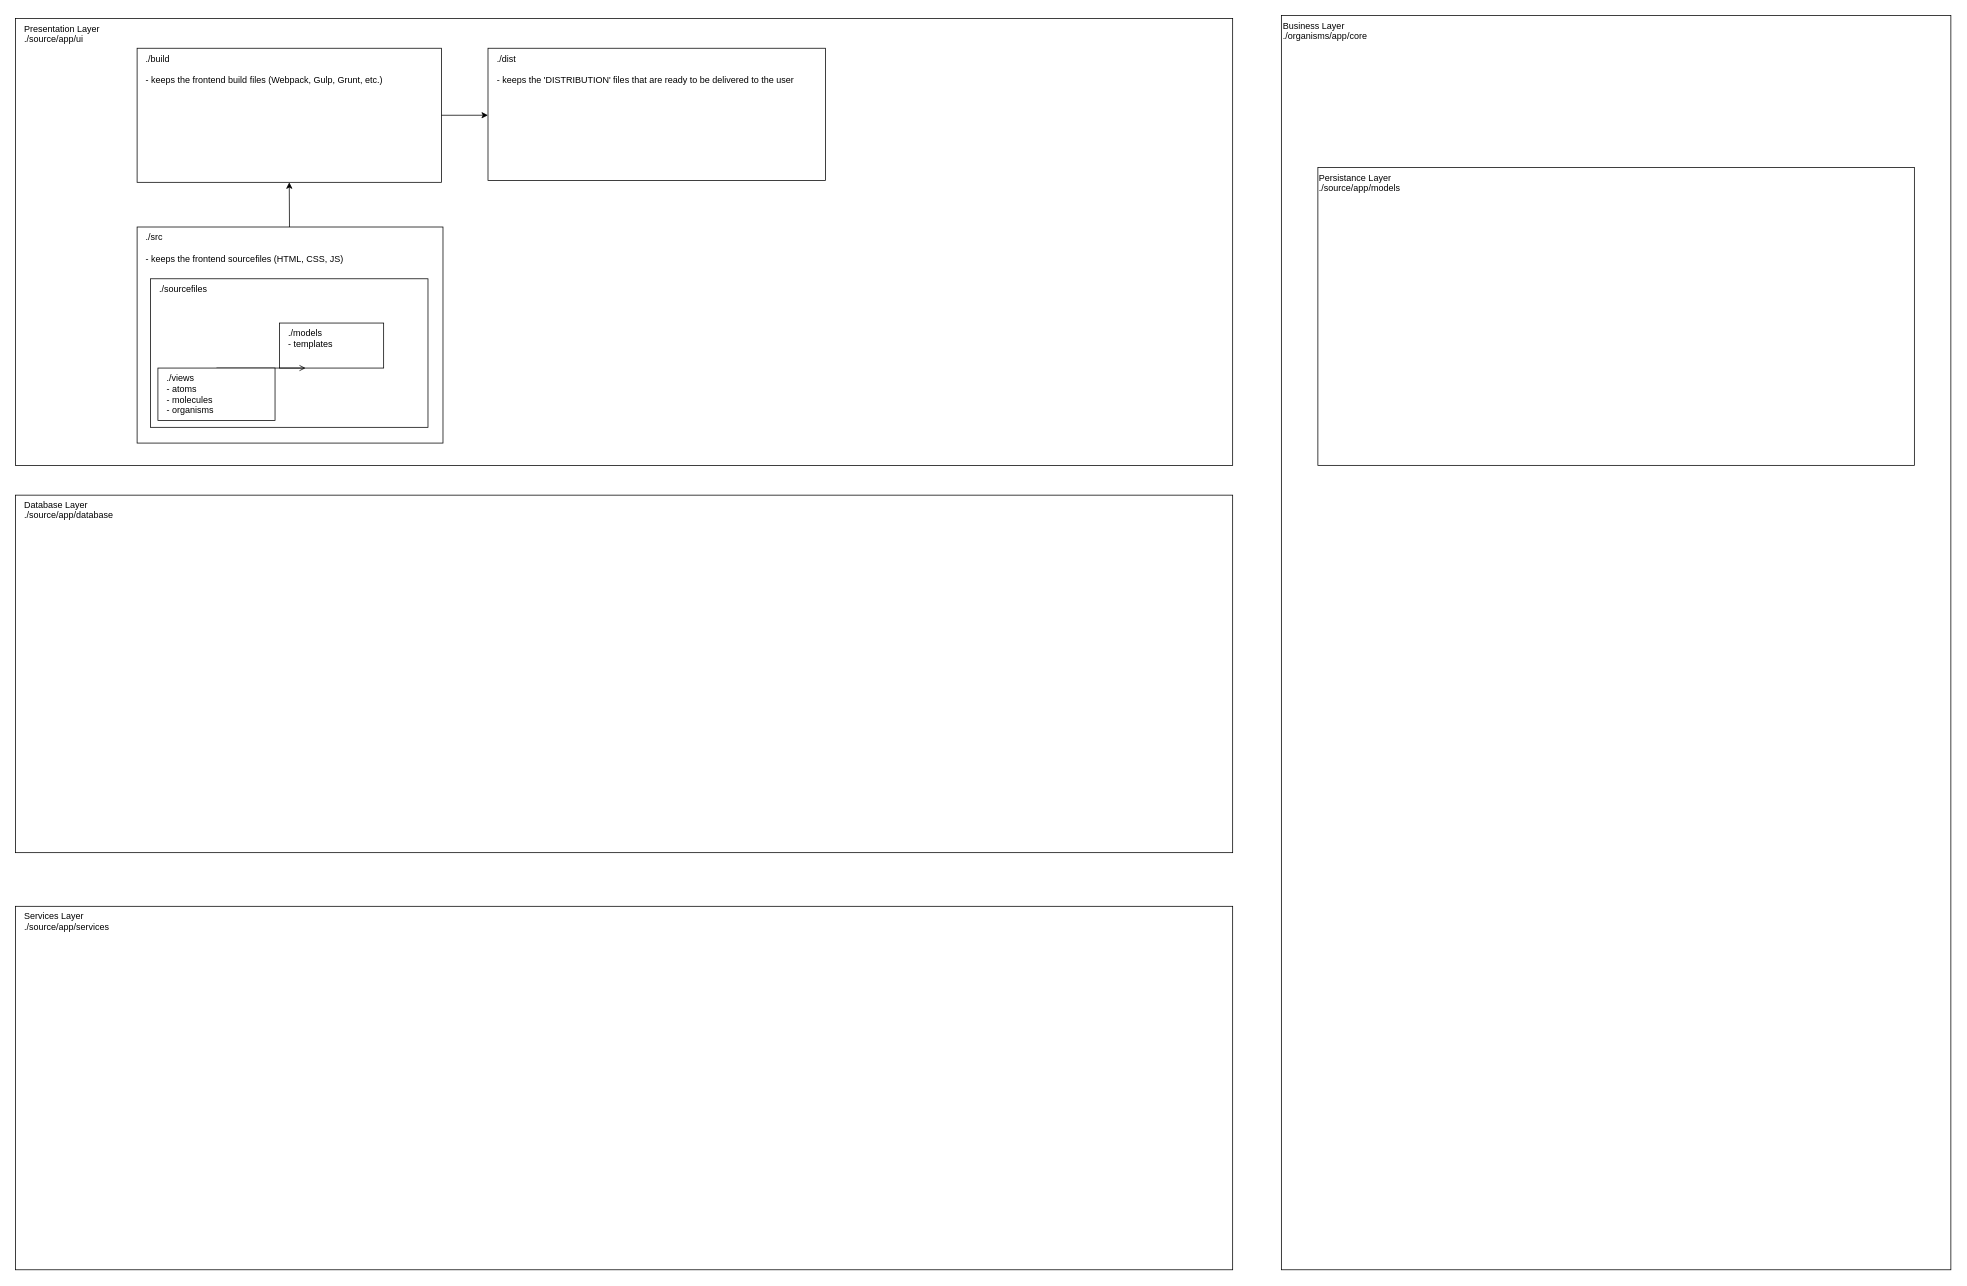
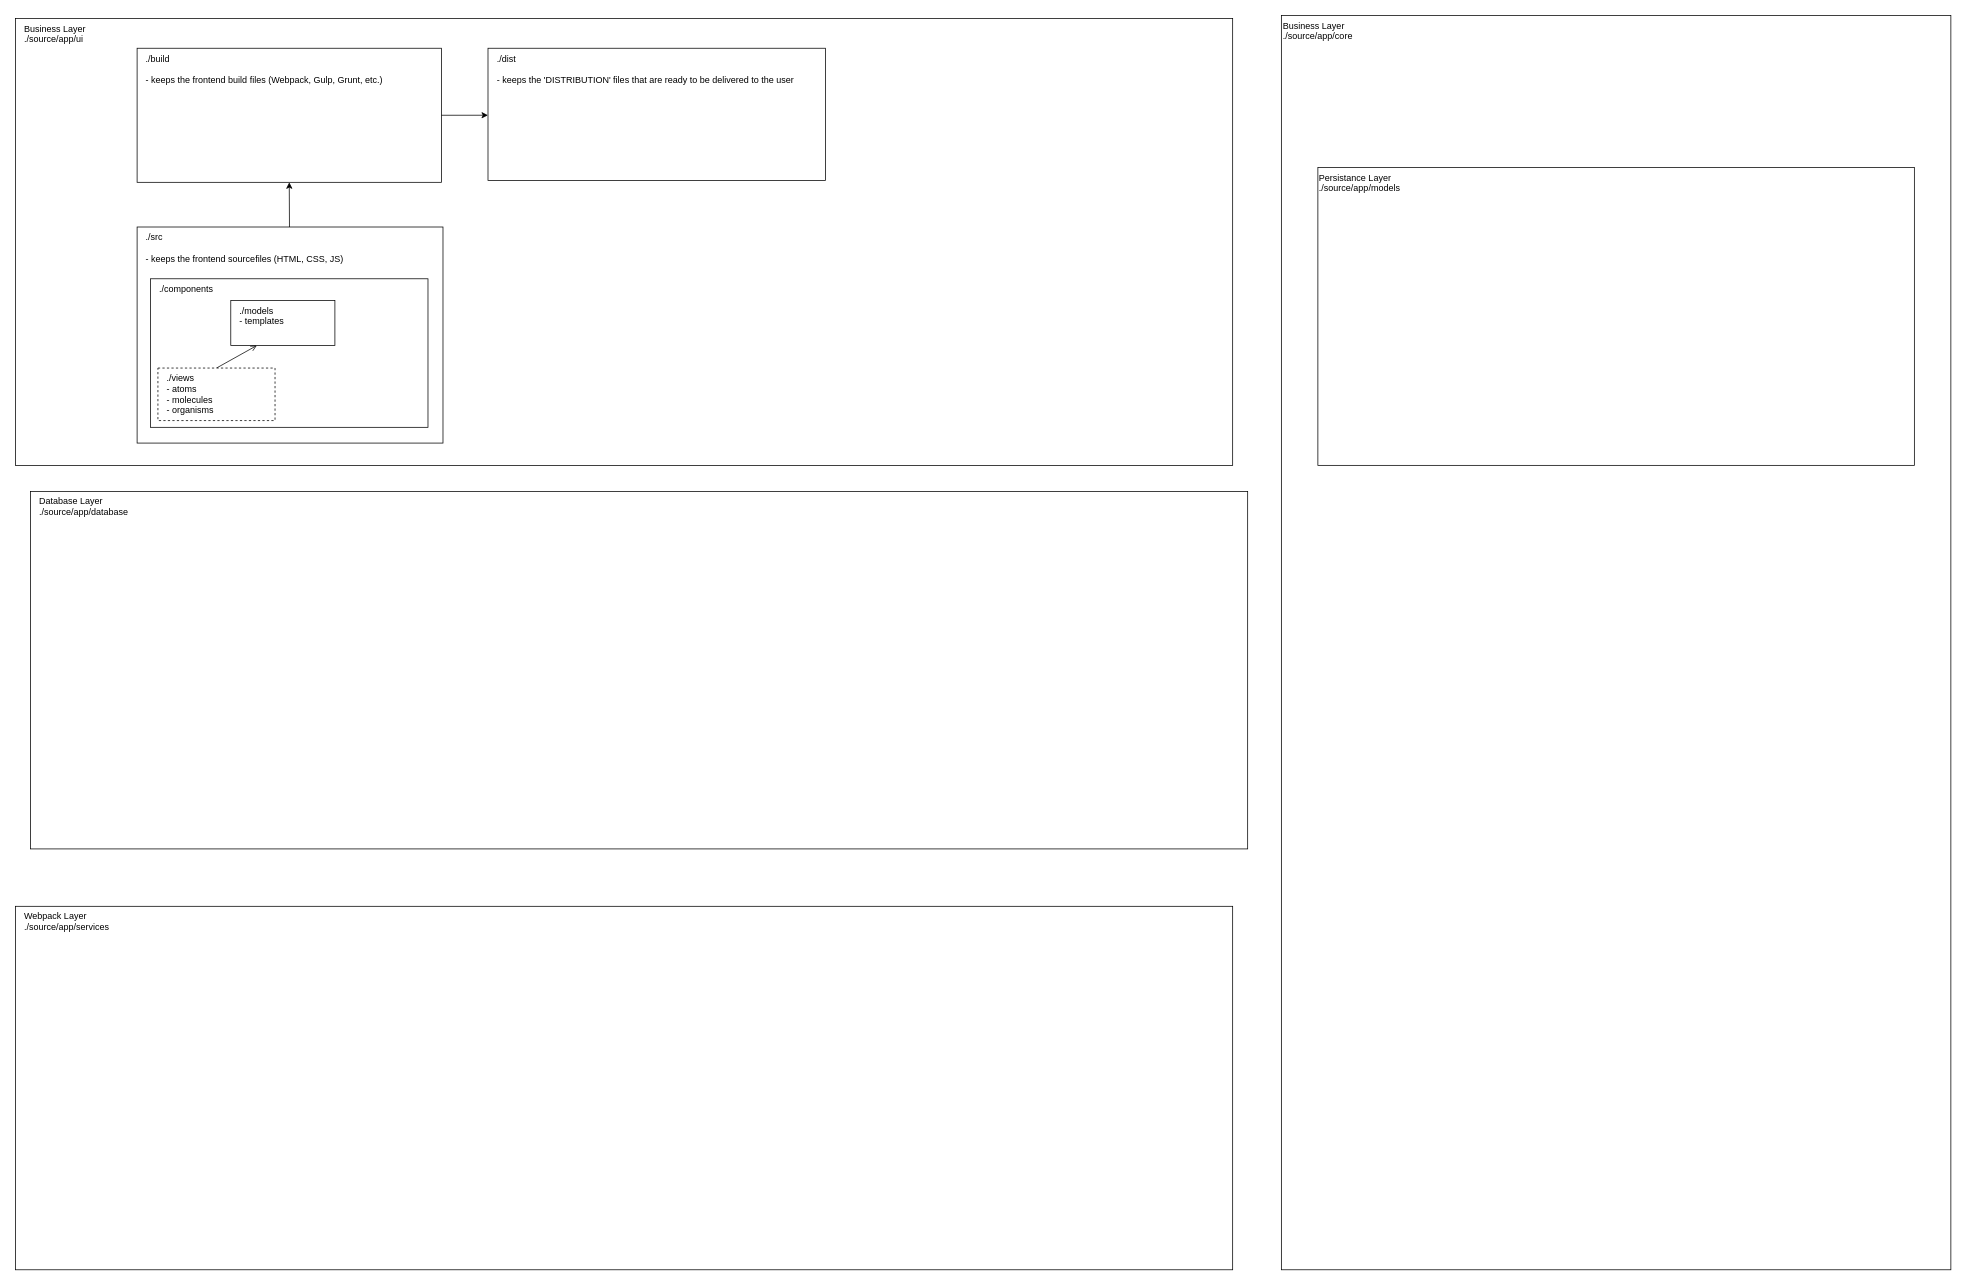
node "Business Layer ./organisms/app/core": label "Business Layer ./organisms/app/core" -> "Business Layer ./source/app/core"
node "Presentation Layer ./source/app/ui": label "Presentation Layer ./source/app/ui" -> "Business Layer ./source/app/ui"
node "./sourcefiles": label "./sourcefiles" -> "./components"
node "./models - templates": moved (332, 345) -> (283, 323)
node "./views - atoms - molecules - organisms": style solid -> dashed
node "Database Layer ./source/app/database": moved (624, 674) -> (639, 670)
node "Services Layer ./source/app/services": label "Services Layer ./source/app/services" -> "Webpack Layer ./source/app/services"
